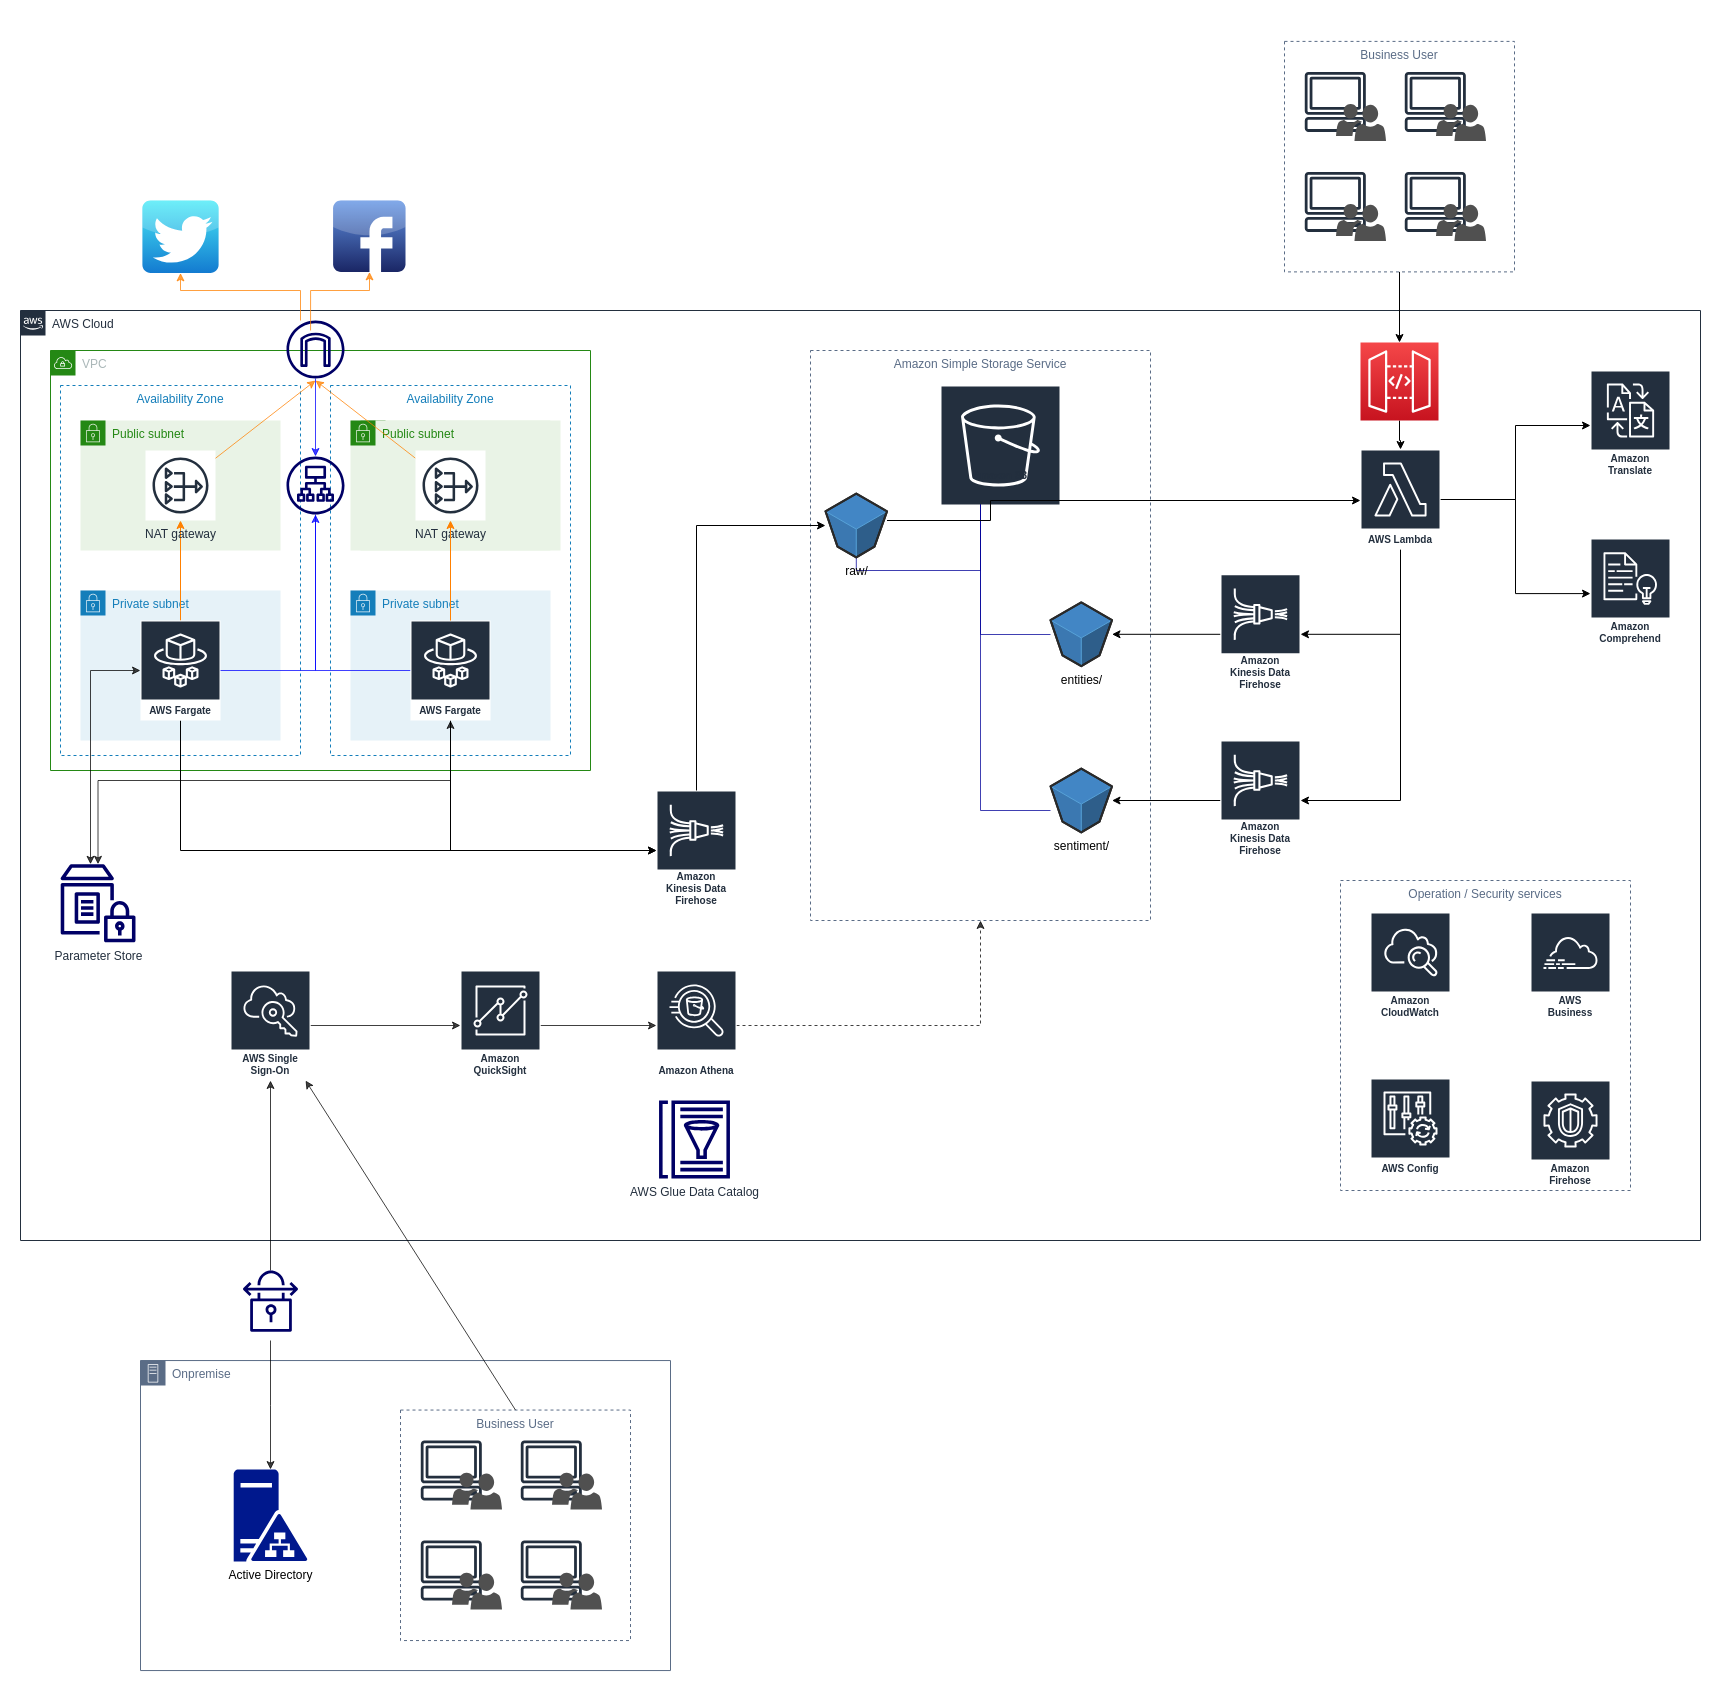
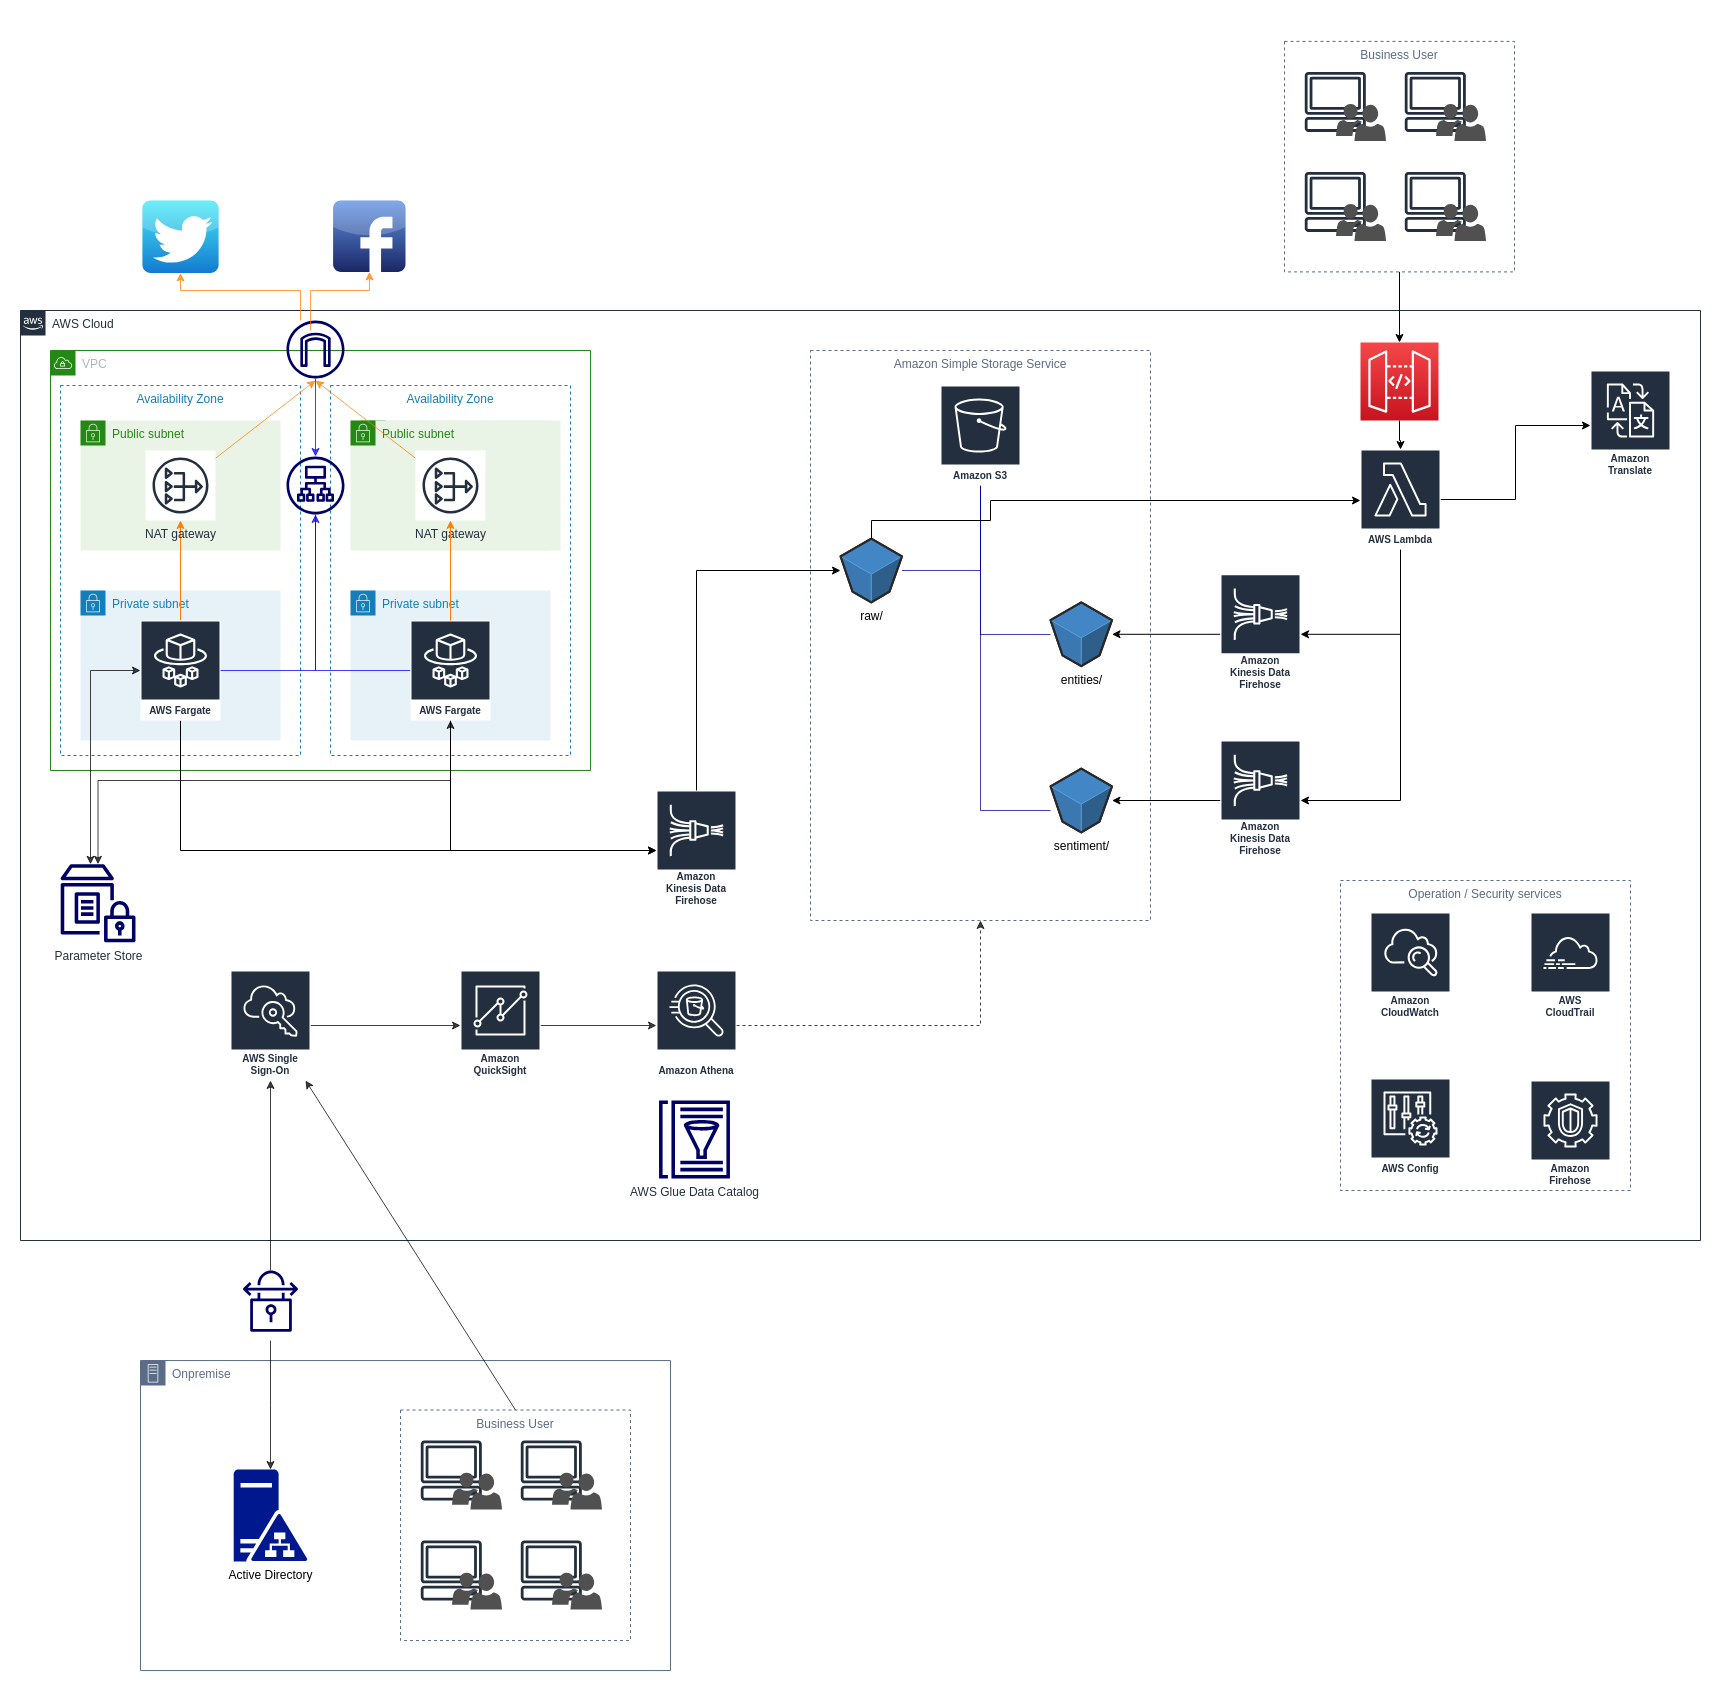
node "Amazon S3": size 120x100 -> 80x100
node "raw/": moved (856, 526) -> (871, 571)
edge "AWS Lambda" -> "Amazon Comprehend": removed
node "Amazon Comprehend": removed
node "AWS Business": label "AWS Business" -> "AWS CloudTrail"
